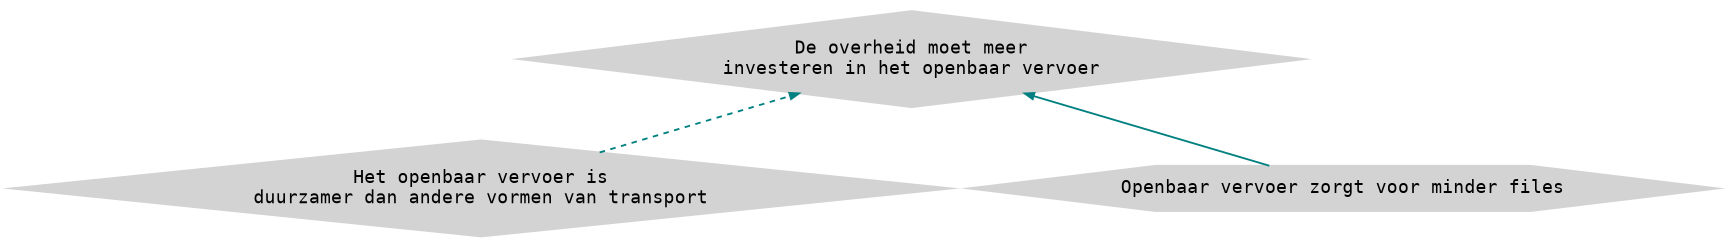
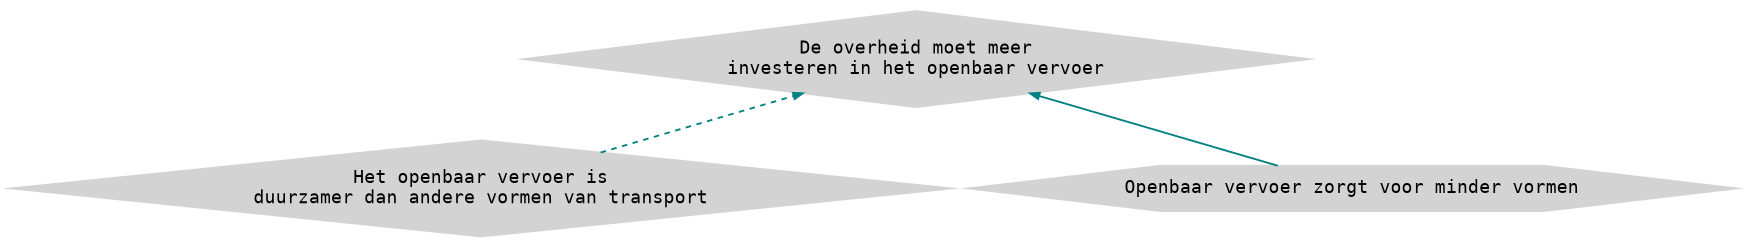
node "Openbaar vervoer zorgt voor minder files": label "Openbaar vervoer zorgt voor minder files" -> "Openbaar vervoer zorgt voor minder vormen"
